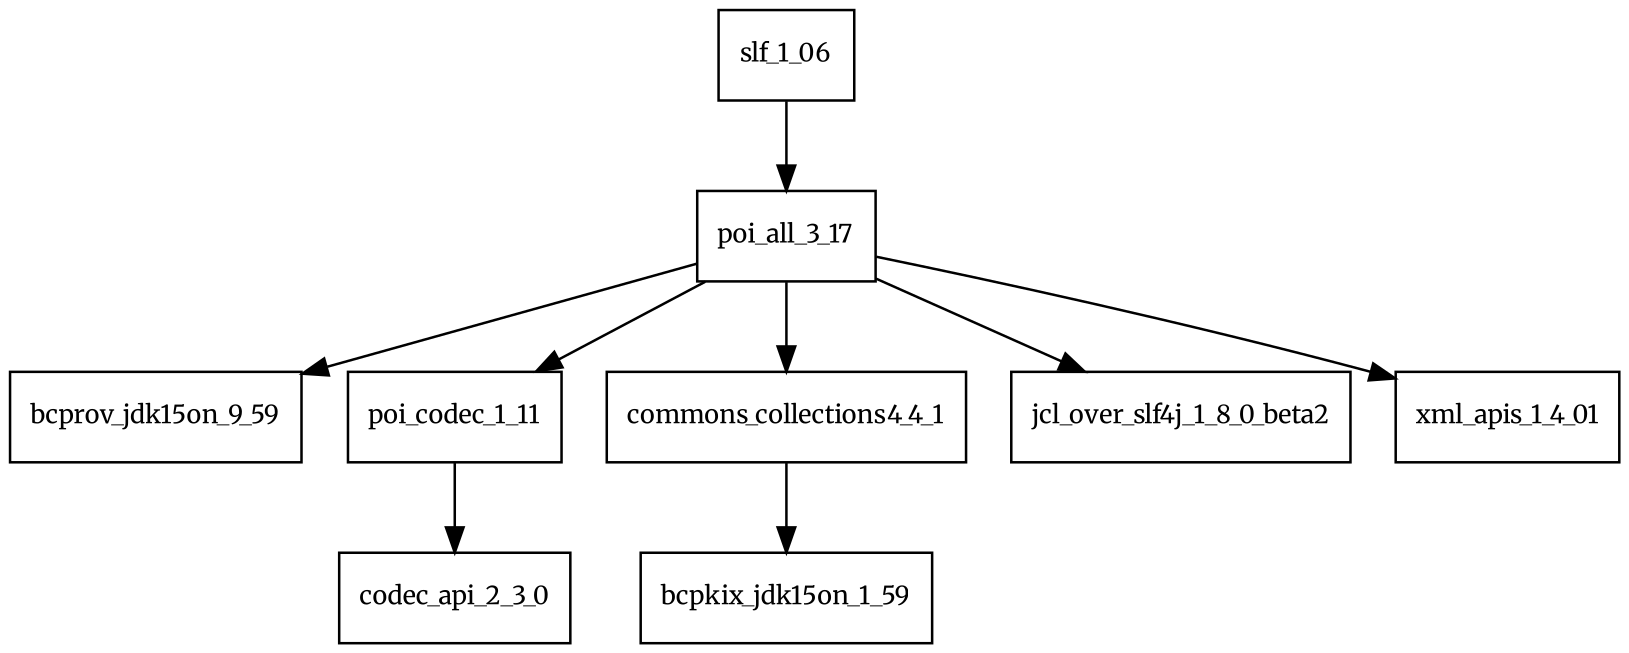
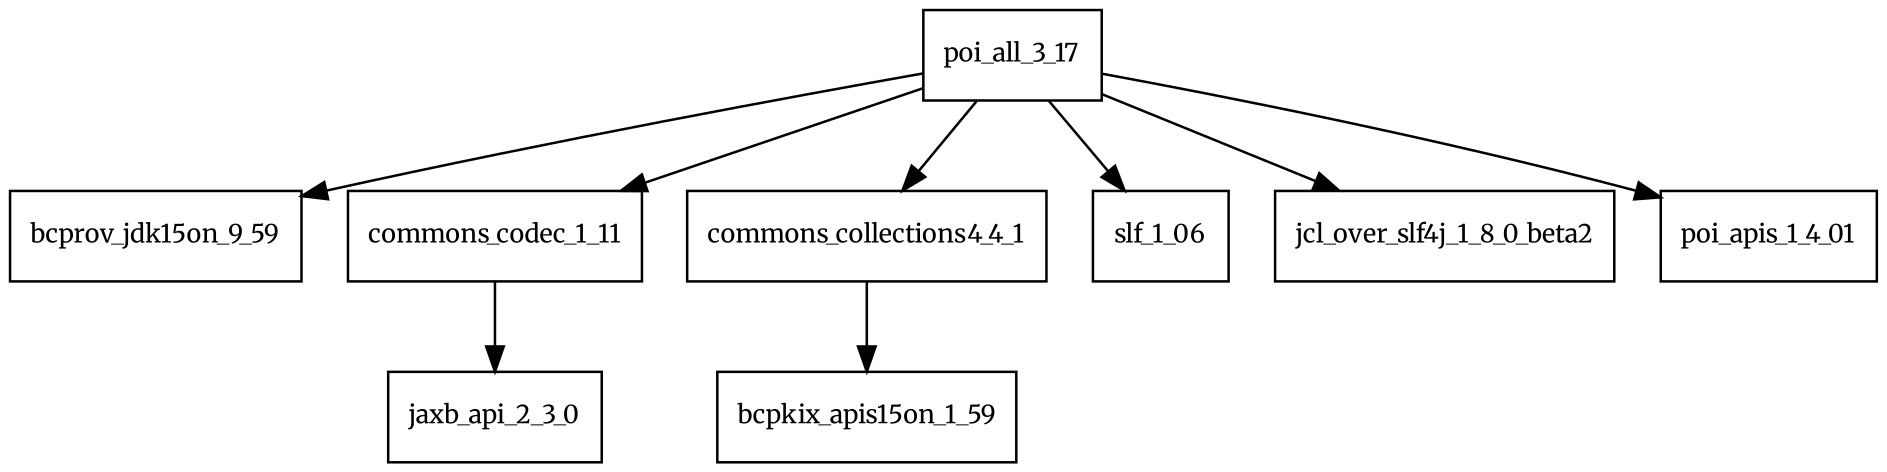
edge "slf_1_06" -> "poi_all_3_17": reversed
node "poi_codec_1_11": label "poi_codec_1_11" -> "commons_codec_1_11"
node "xml_apis_1_4_01": label "xml_apis_1_4_01" -> "poi_apis_1_4_01"
node "codec_api_2_3_0": label "codec_api_2_3_0" -> "jaxb_api_2_3_0"
node "bcpkix_jdk15on_1_59": label "bcpkix_jdk15on_1_59" -> "bcpkix_apis15on_1_59"
